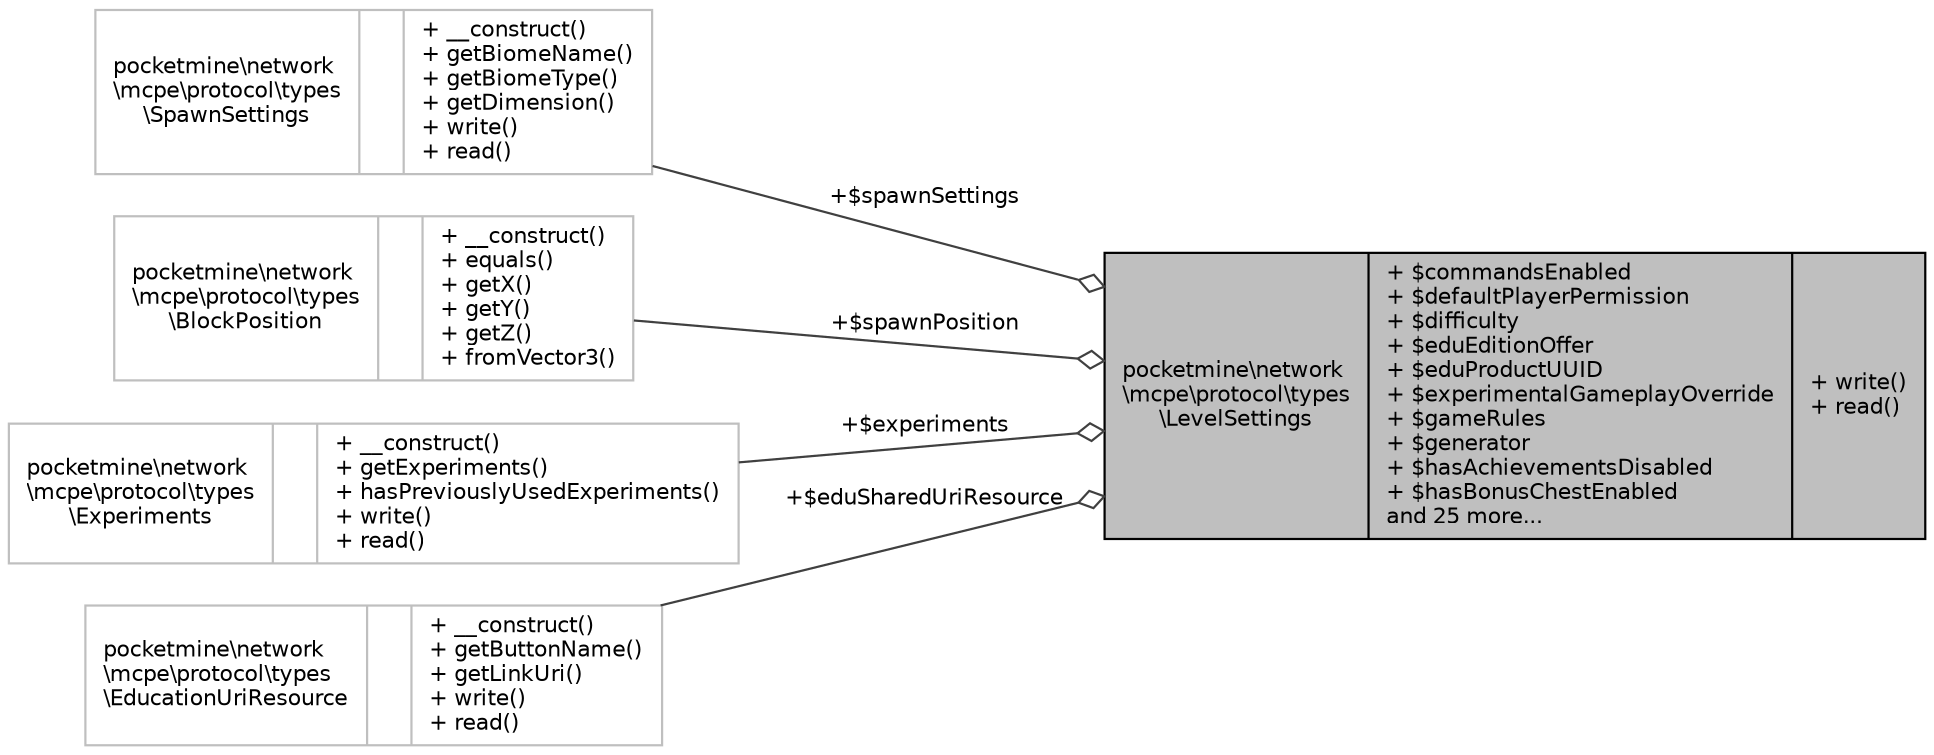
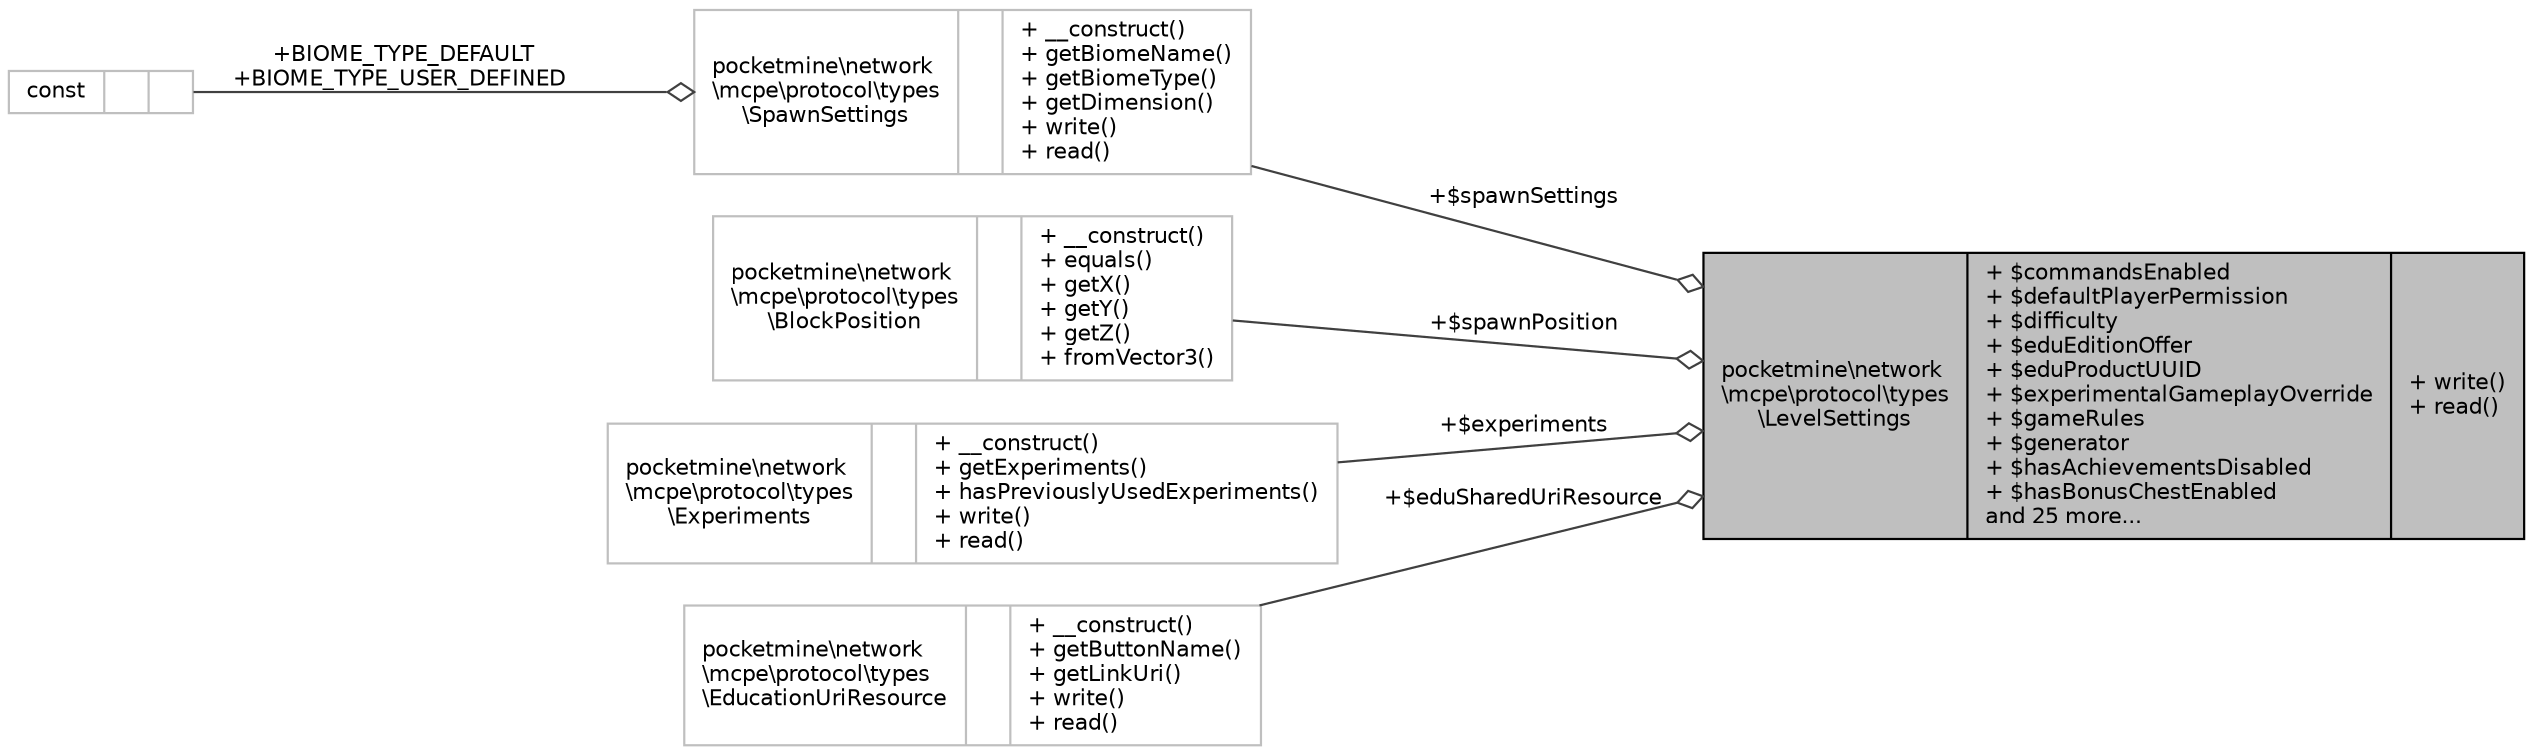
node "const": added
